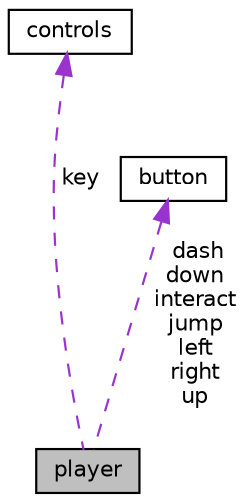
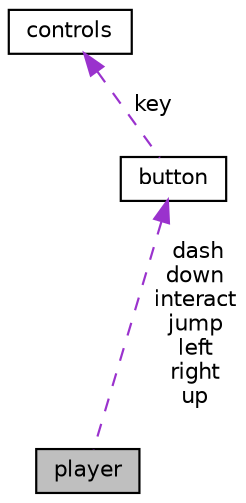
edge "player" -> "controls": now "button" -> "controls"
